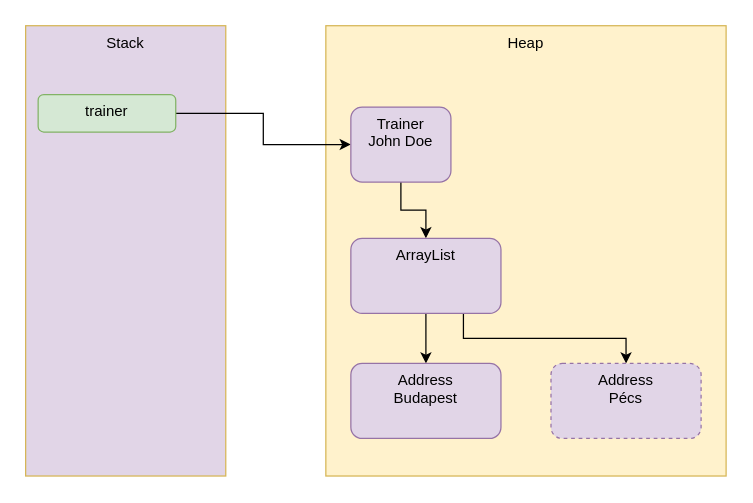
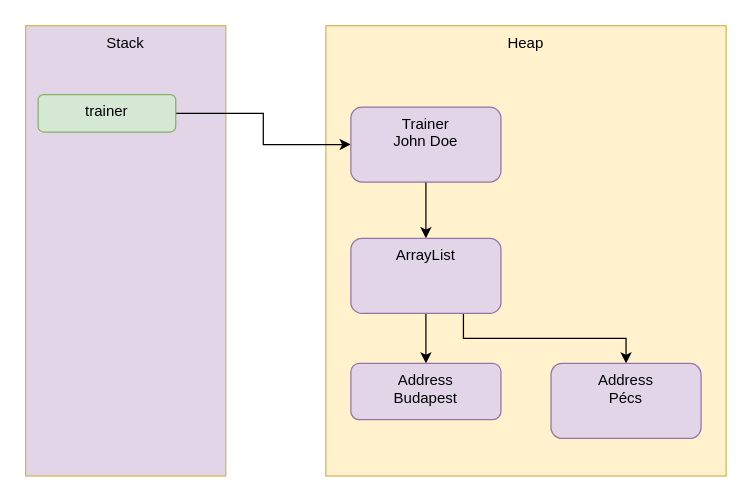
node "Trainer John Doe": size 100x75 -> 150x75
node "Address Budapest": size 150x75 -> 150x56
node "Address Pécs": style dashed -> solid
